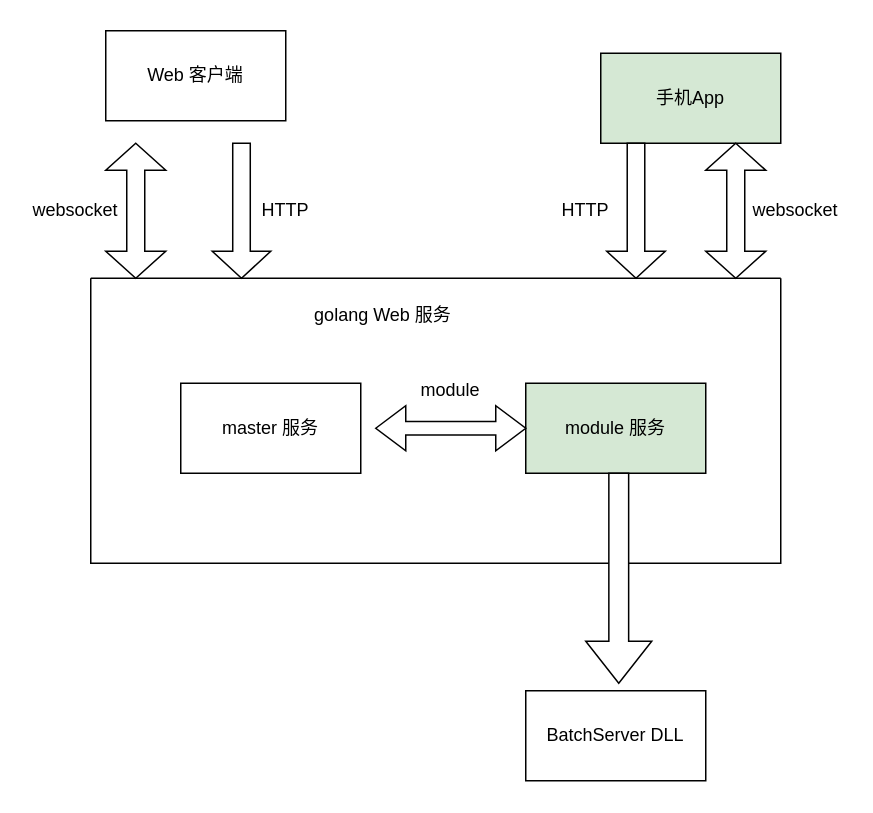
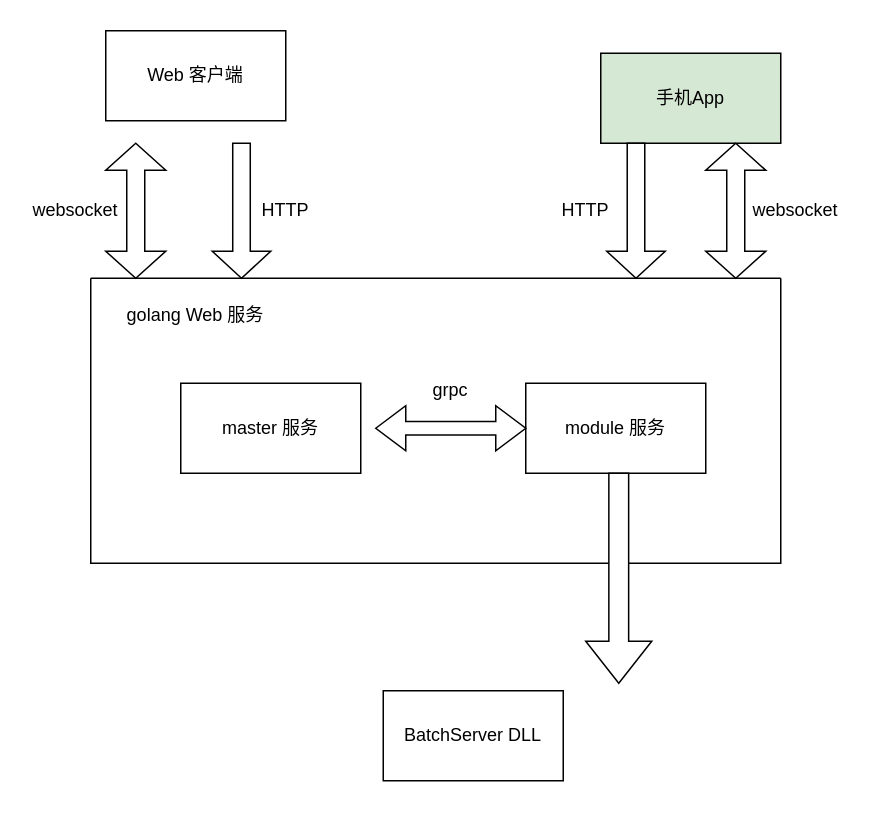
node "golang Web 服务": moved (383, 316) -> (196, 316)
node "module": label "module" -> "grpc"
node "module 服务": fillcolor #d5e8d4 -> #ffffff
node "BatchServer DLL": moved (616, 736) -> (473, 736)
